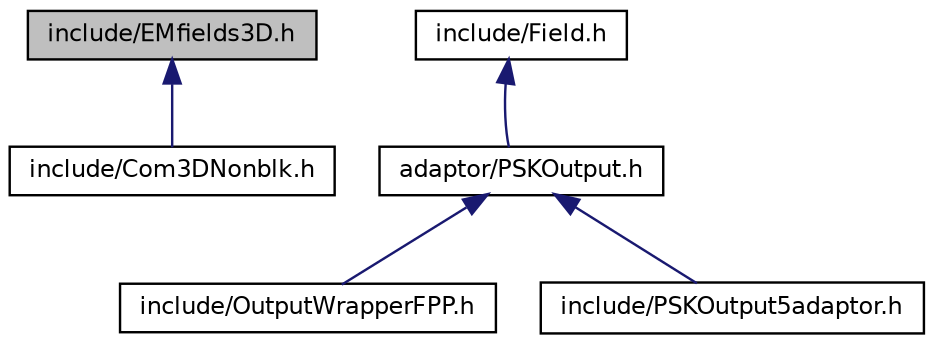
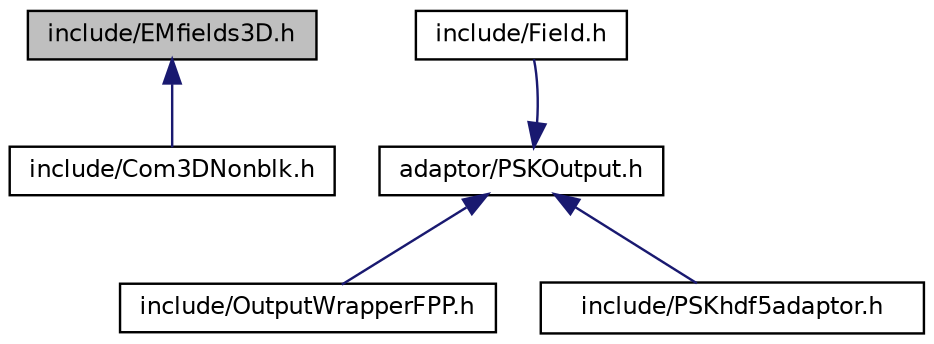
edge "adaptor/PSKOutput.h" -> "include/Field.h": reversed
node "include/PSKOutput5adaptor.h": label "include/PSKOutput5adaptor.h" -> "include/PSKhdf5adaptor.h"
